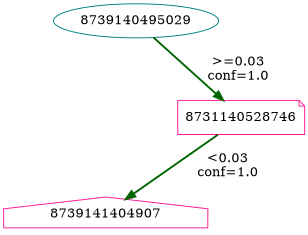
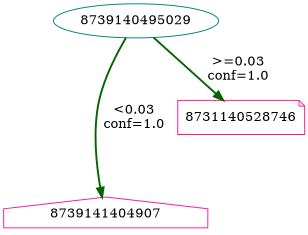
edge "8731140528746" -> "8739141404907": now "8739140495029" -> "8739141404907"
